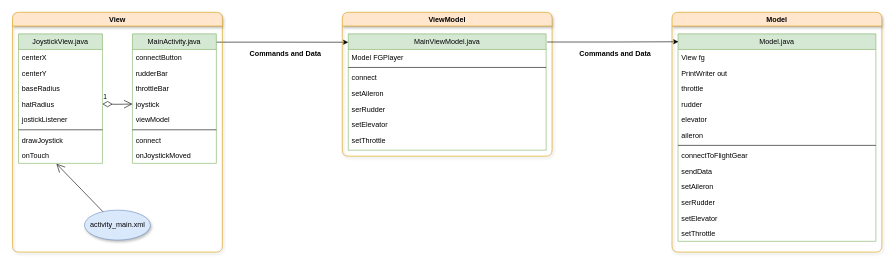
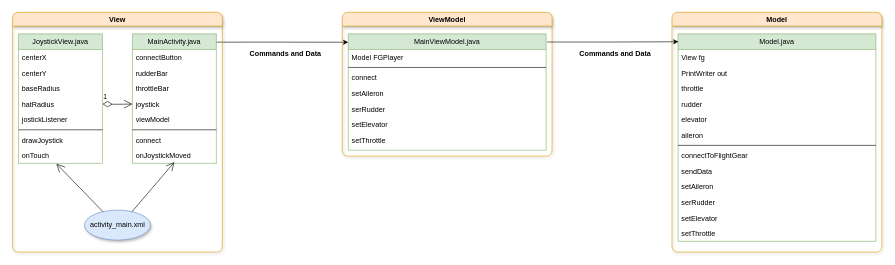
edge "activity_main.xml" -> "onJoystickMoved": added
